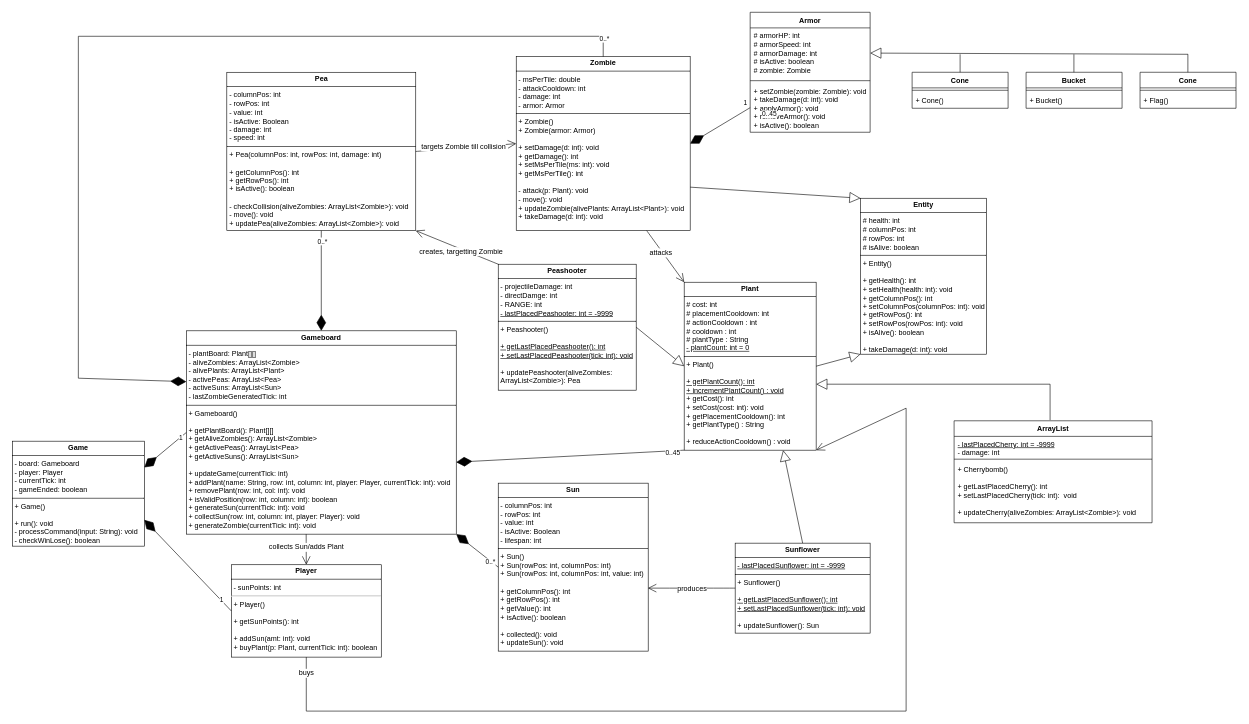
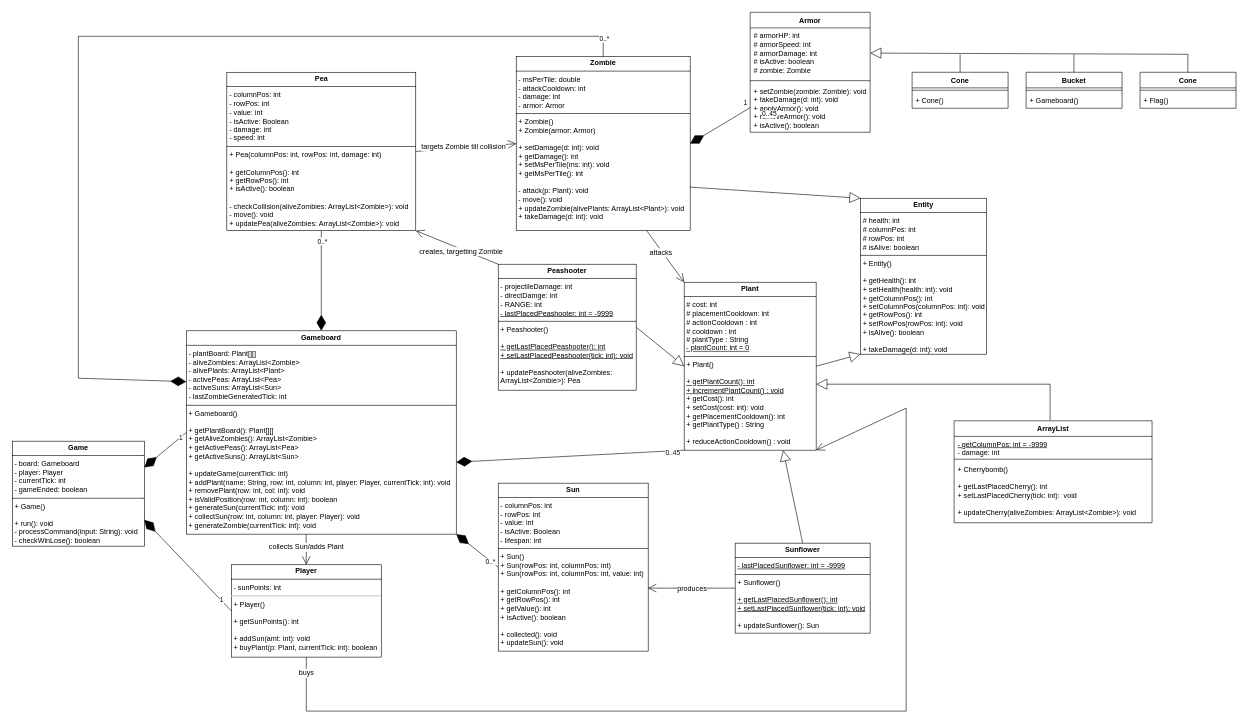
node "+ Bucket()": label "+ Bucket()" -> "+ Gameboard()"
node "- lastPlacedCherry: int = -9999 - damage: int": label "- lastPlacedCherry: int = -9999 - damage: int" -> "- getColumnPos: int = -9999 - damage: int"
